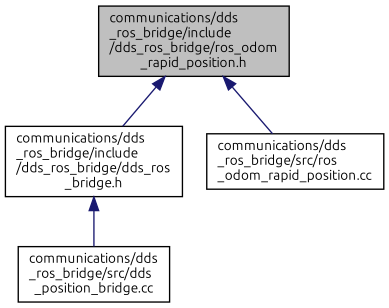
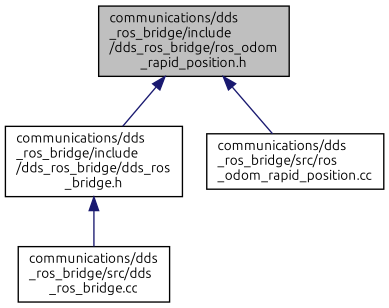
node "communications/dds _ros_bridge/src/dds _position_bridge.cc": label "communications/dds _ros_bridge/src/dds _position_bridge.cc" -> "communications/dds _ros_bridge/src/dds _ros_bridge.cc"
